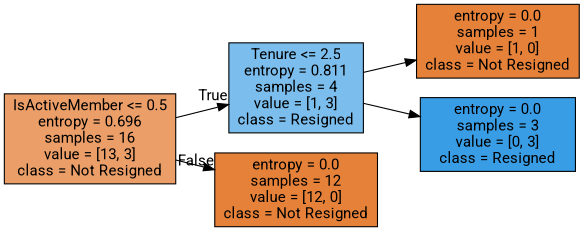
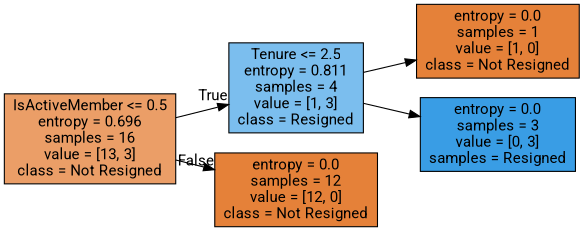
node "entropy = 0.0 samples = 3 value = [0, 3] class = Resigned": label "entropy = 0.0 samples = 3 value = [0, 3] class = Resigned" -> "entropy = 0.0 samples = 3 value = [0, 3] samples = Resigned"
